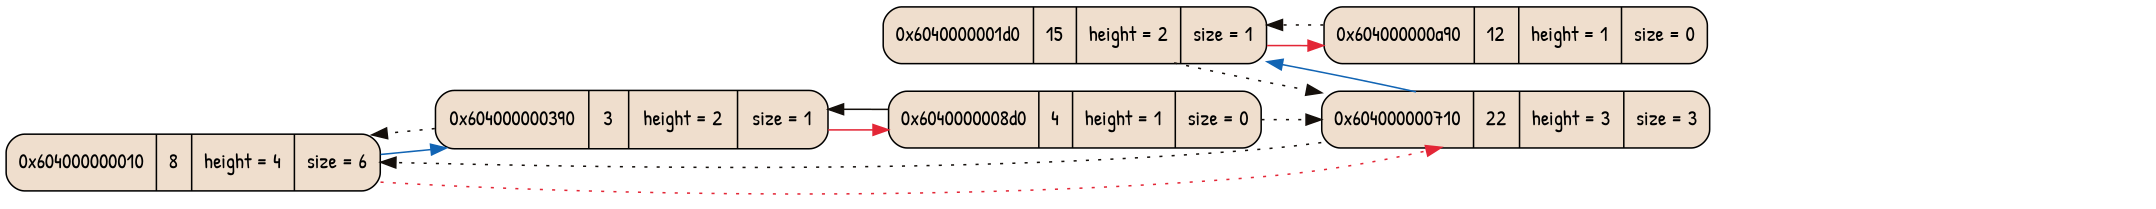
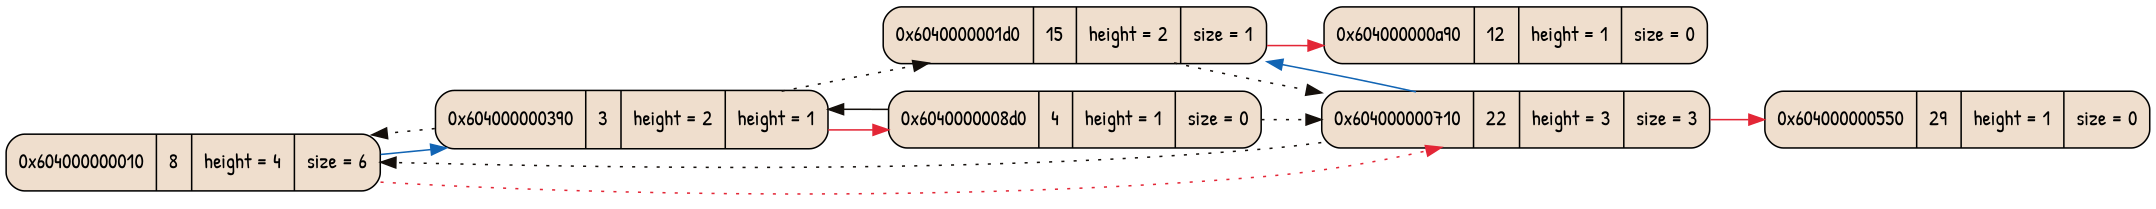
edge "0x604000000a90" -> "0x6040000001d0": now "0x604000000390" -> "0x6040000001d0"
node "0x604000000390": text "size = 1" -> "height = 1"
node "0x604000000550": added
